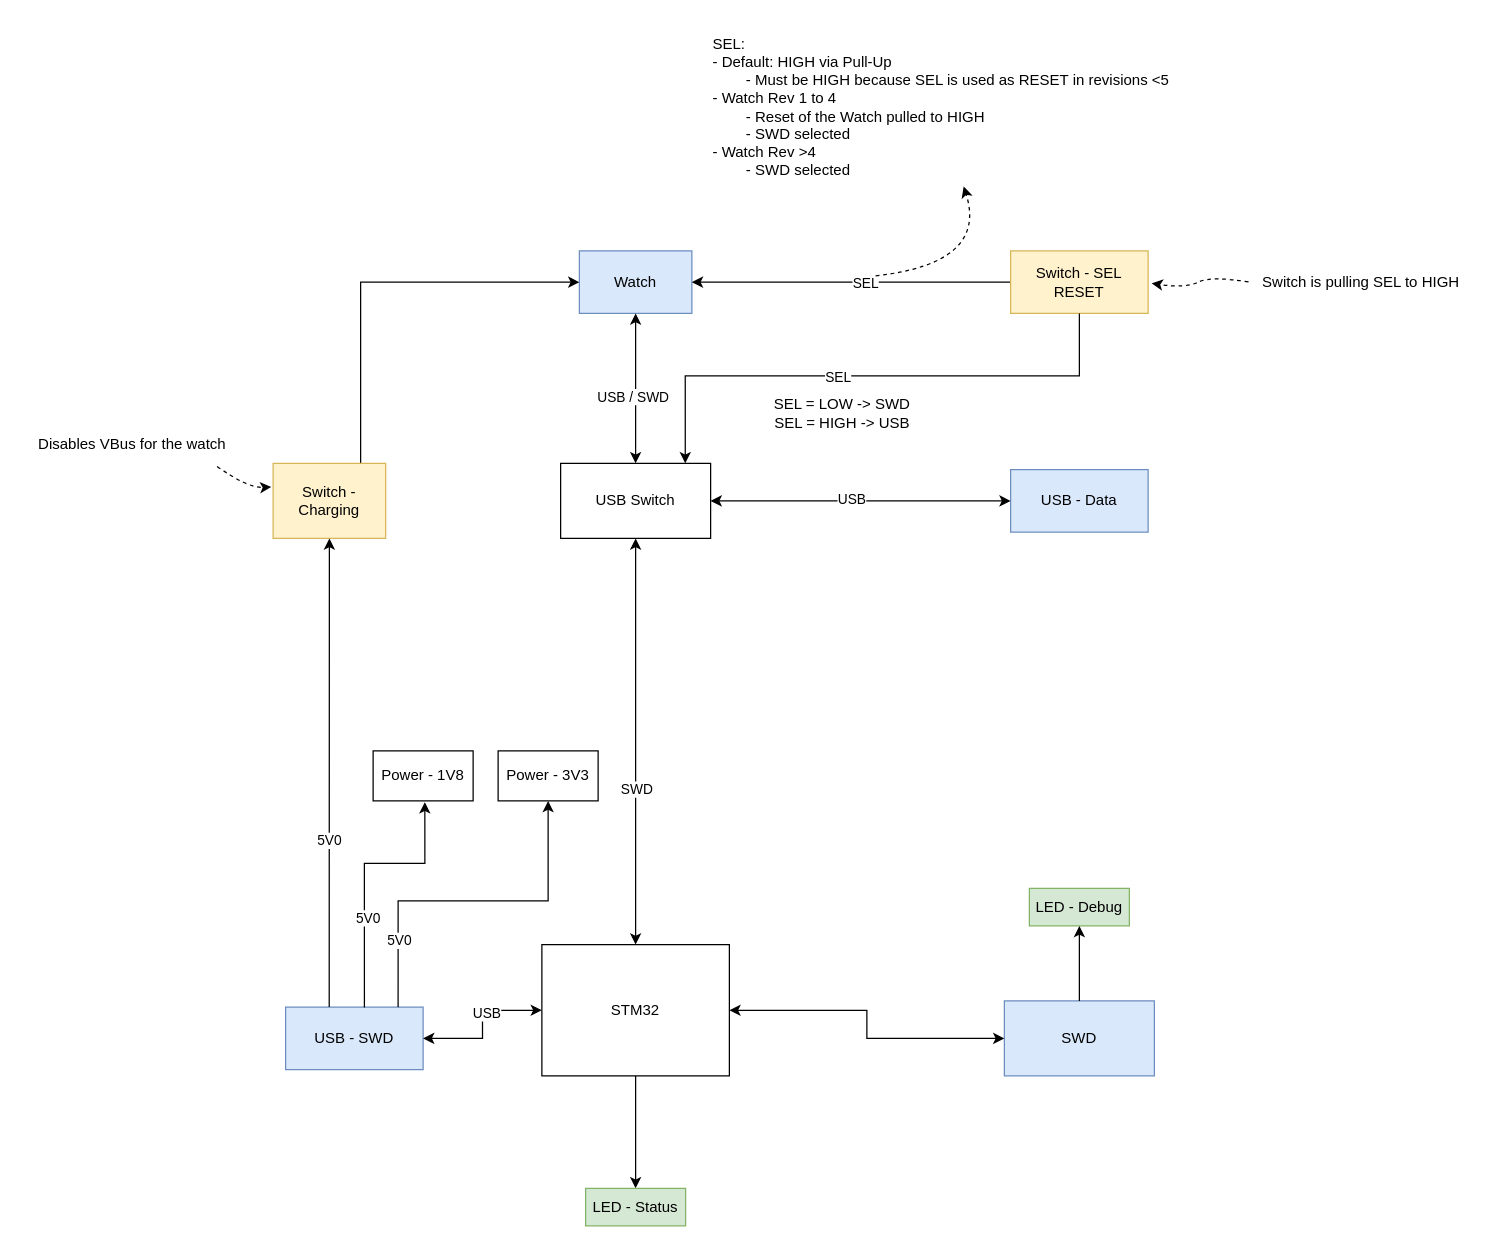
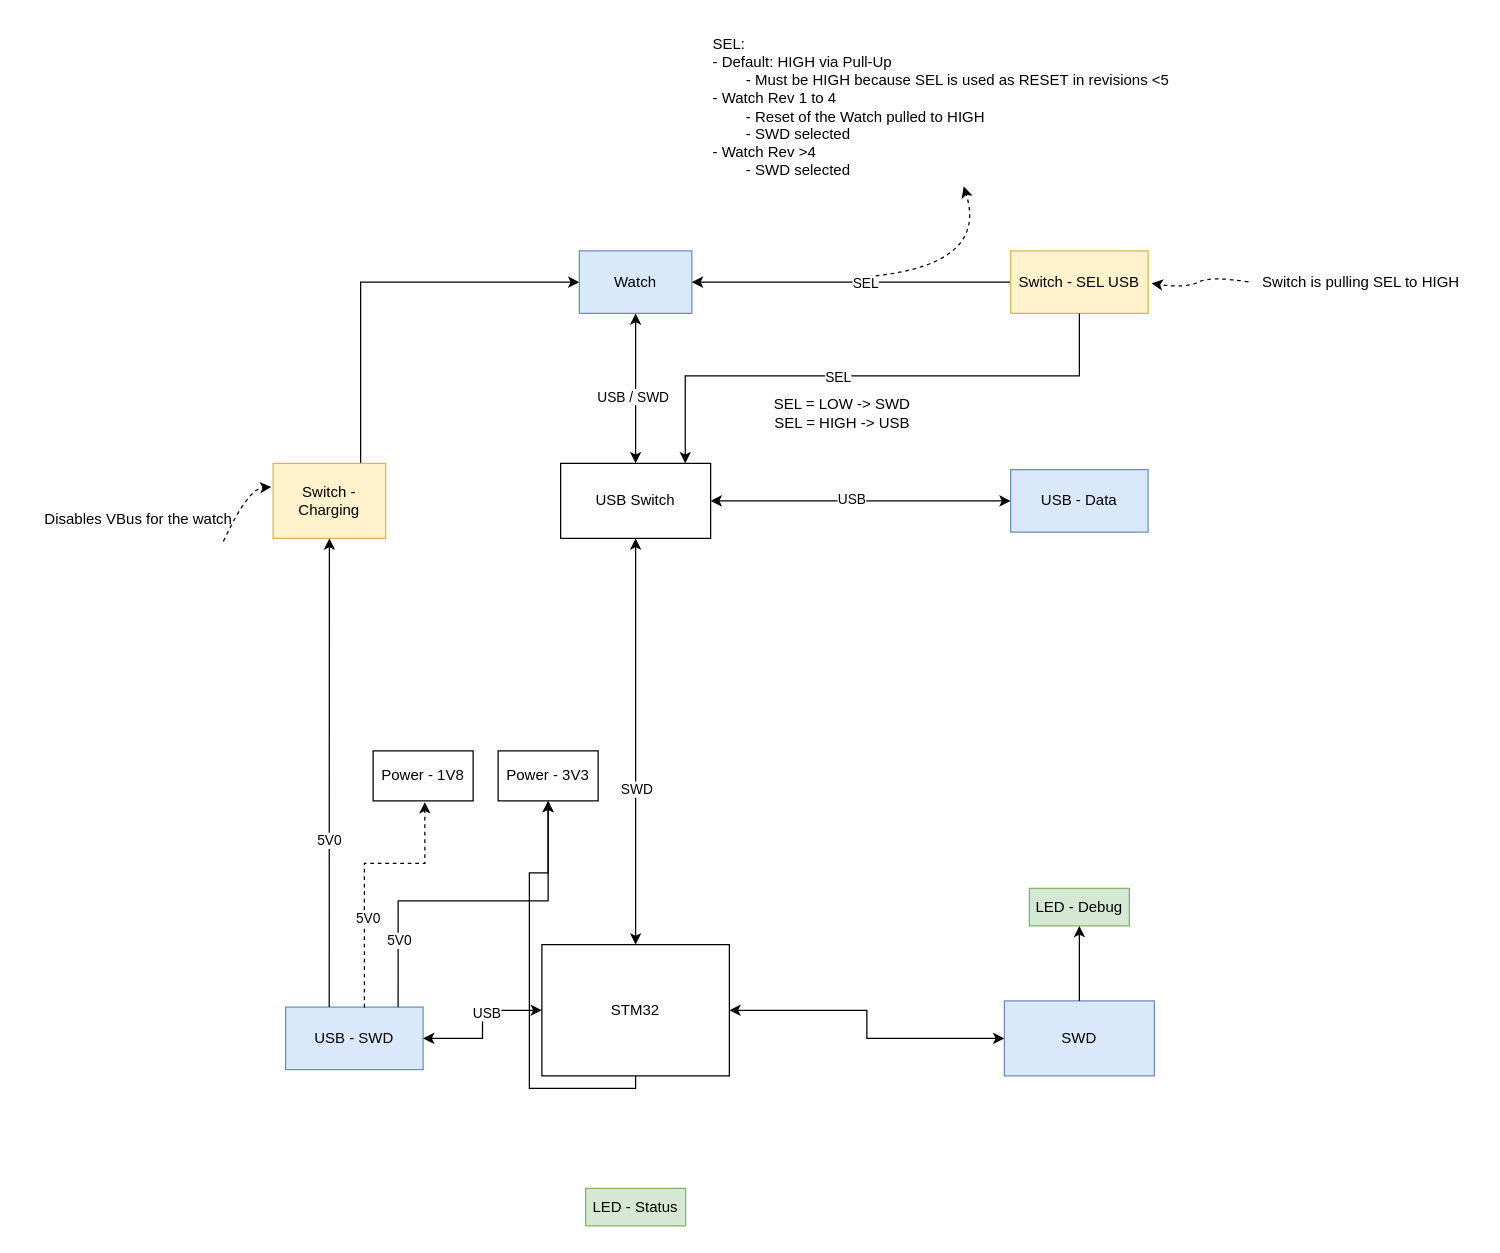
node "Switch - SEL RESET": label "Switch - SEL RESET" -> "Switch - SEL USB"
node "Disables VBus for the watch": moved (132, 444) -> (138, 519)
edge "USB - SWD" -> "Power - 1V8": style solid -> dashed
edge "STM32" -> "LED - Status": now "STM32" -> "Power - 3V3"
